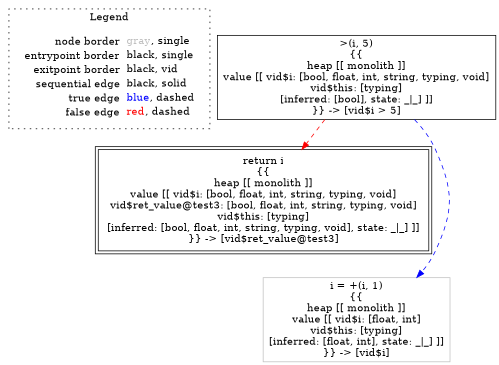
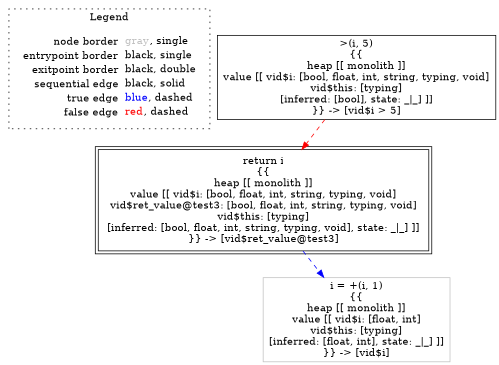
node "node border": text ", vid" -> ", double"
edge ">(i, 5)" -> "i = +(i, 1)": now "return i" -> "i = +(i, 1)"
